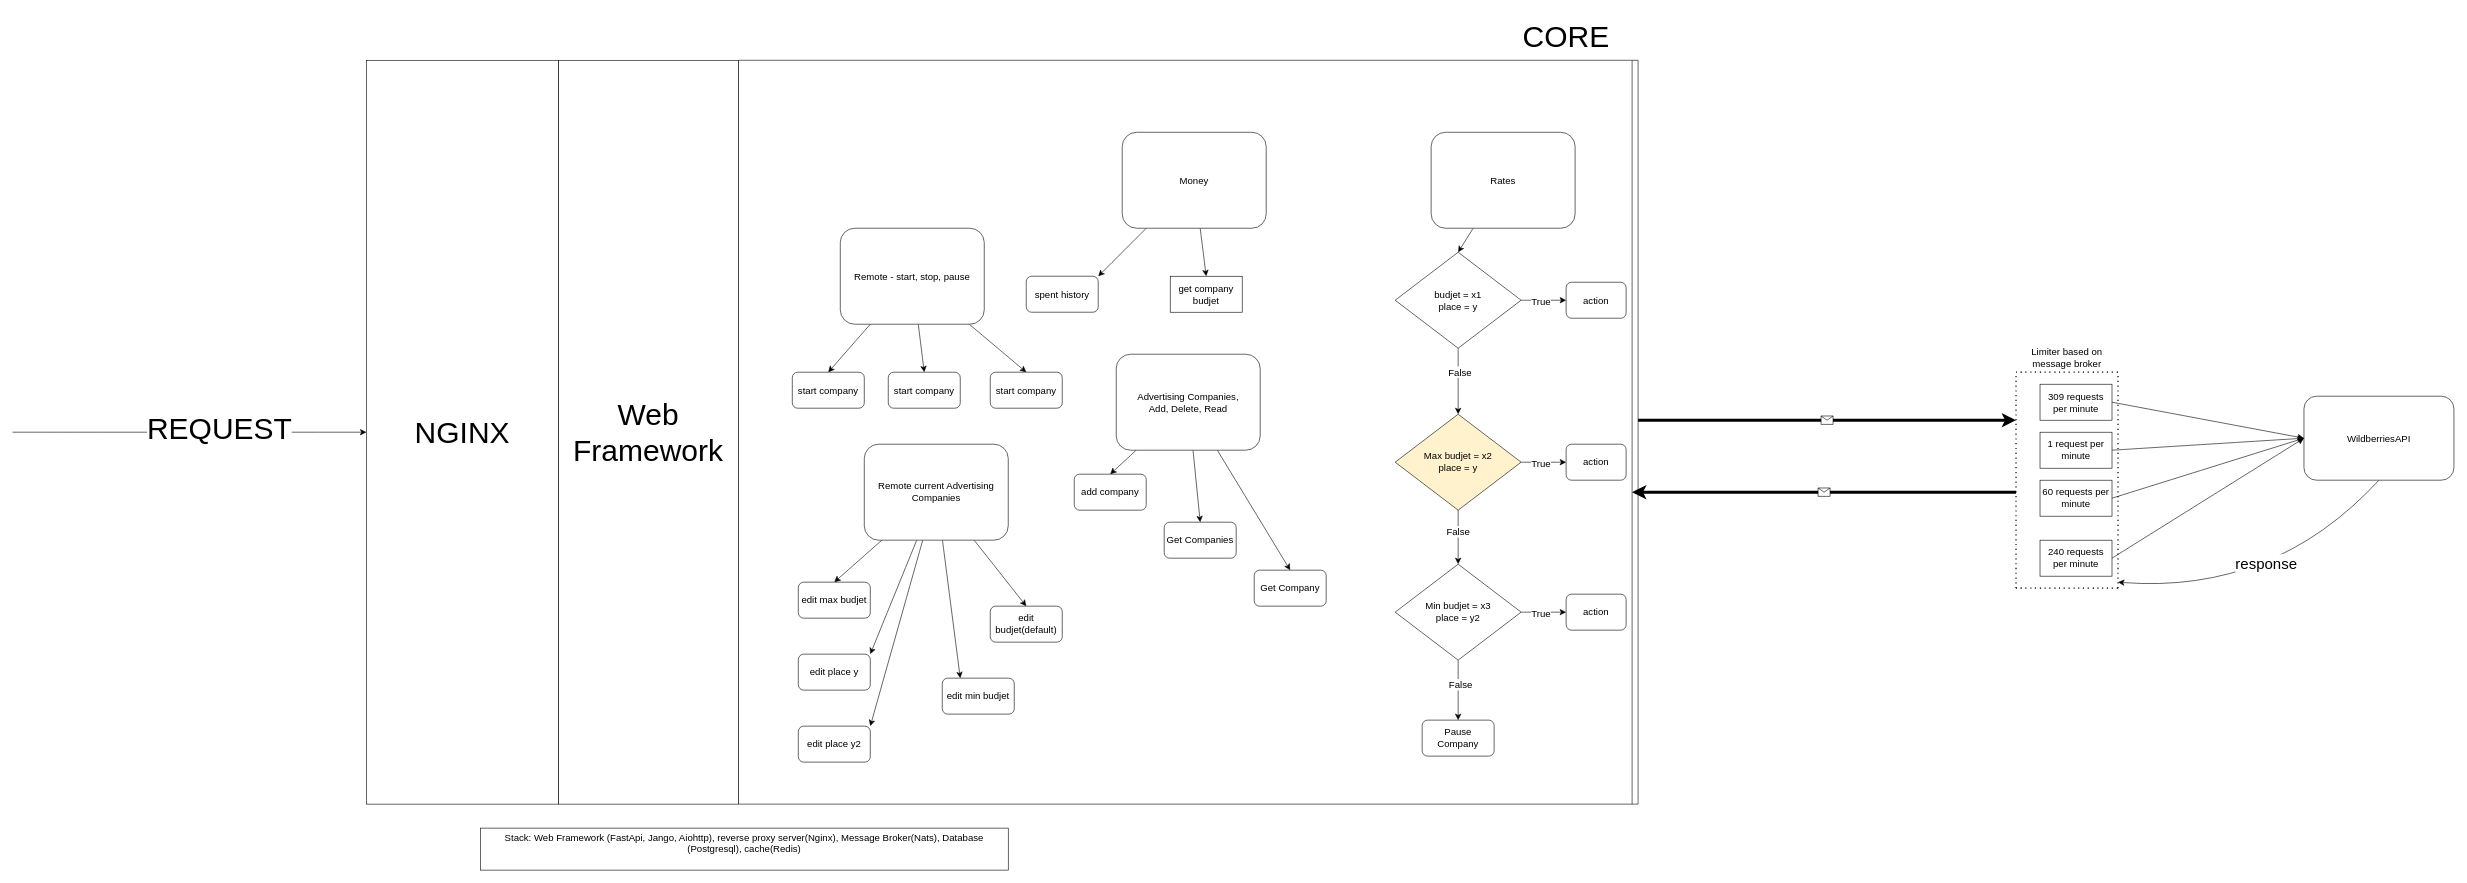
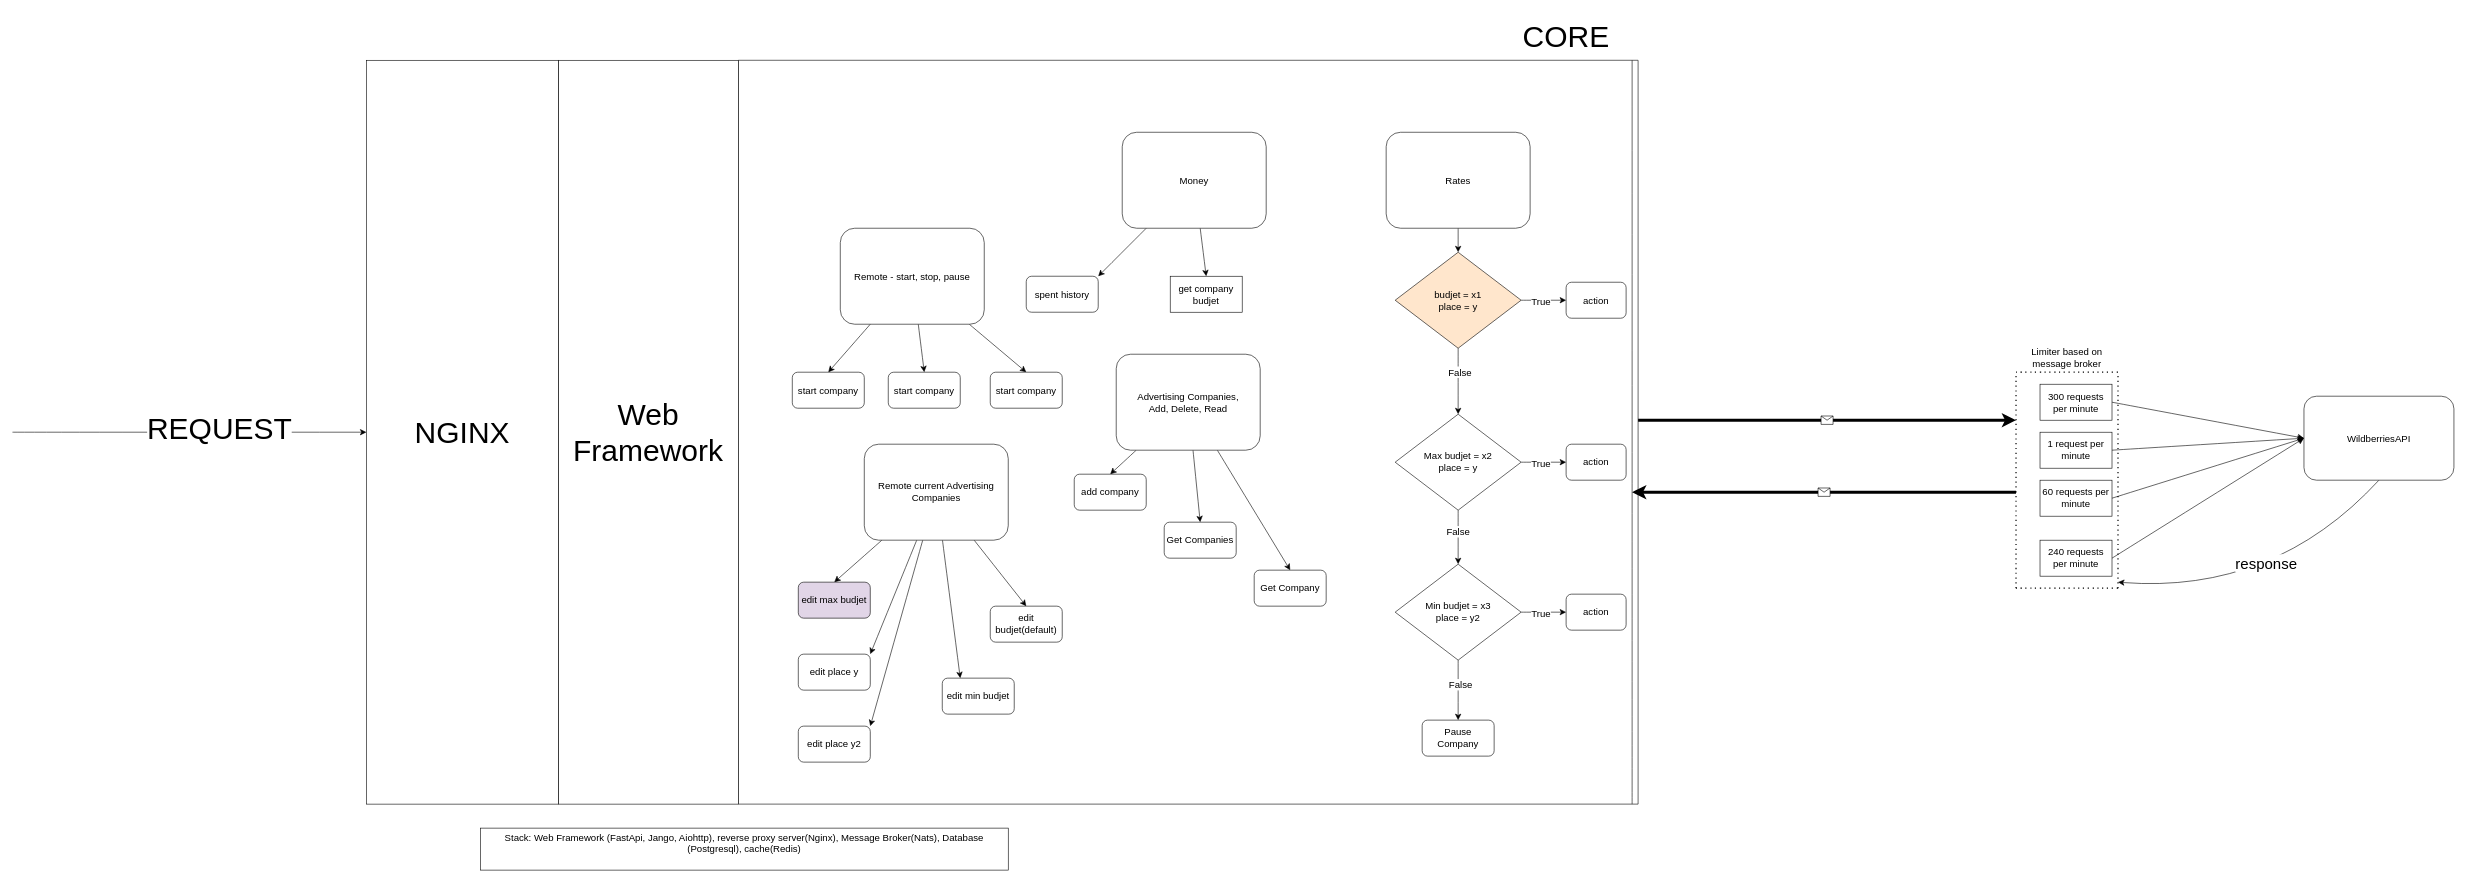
node "Rates": moved (1503, 180) -> (1458, 180)
node "budjet = x1 place = y": fillcolor #ffffff -> #ffe6cc
node "309 requests per minute": label "309 requests per minute" -> "300 requests per minute"
node "Max budjet = x2 place = y": fillcolor #fff2cc -> #ffffff
node "edit max budjet": fillcolor #ffffff -> #e1d5e7
